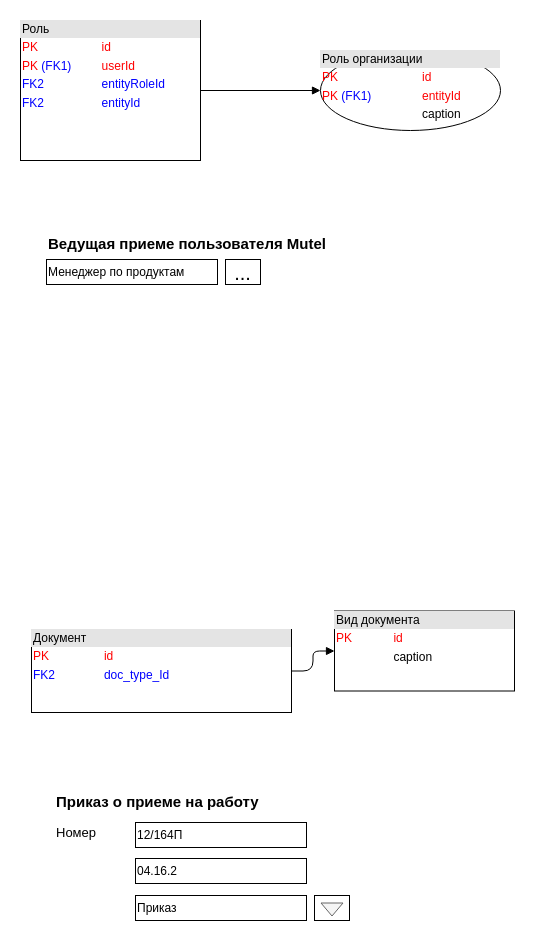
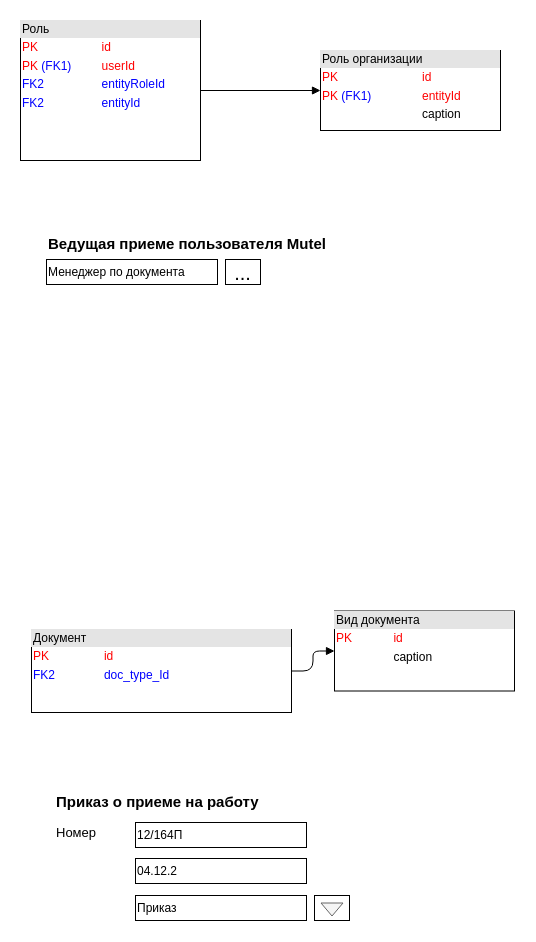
node "Роль организации PK id PK (FK1) entityId caption": shape ellipse -> rectangle
node "Менеджер по продуктам": label "Менеджер по продуктам" -> "Менеджер по документа"
node "04.16.2": label "04.16.2" -> "04.12.2"
